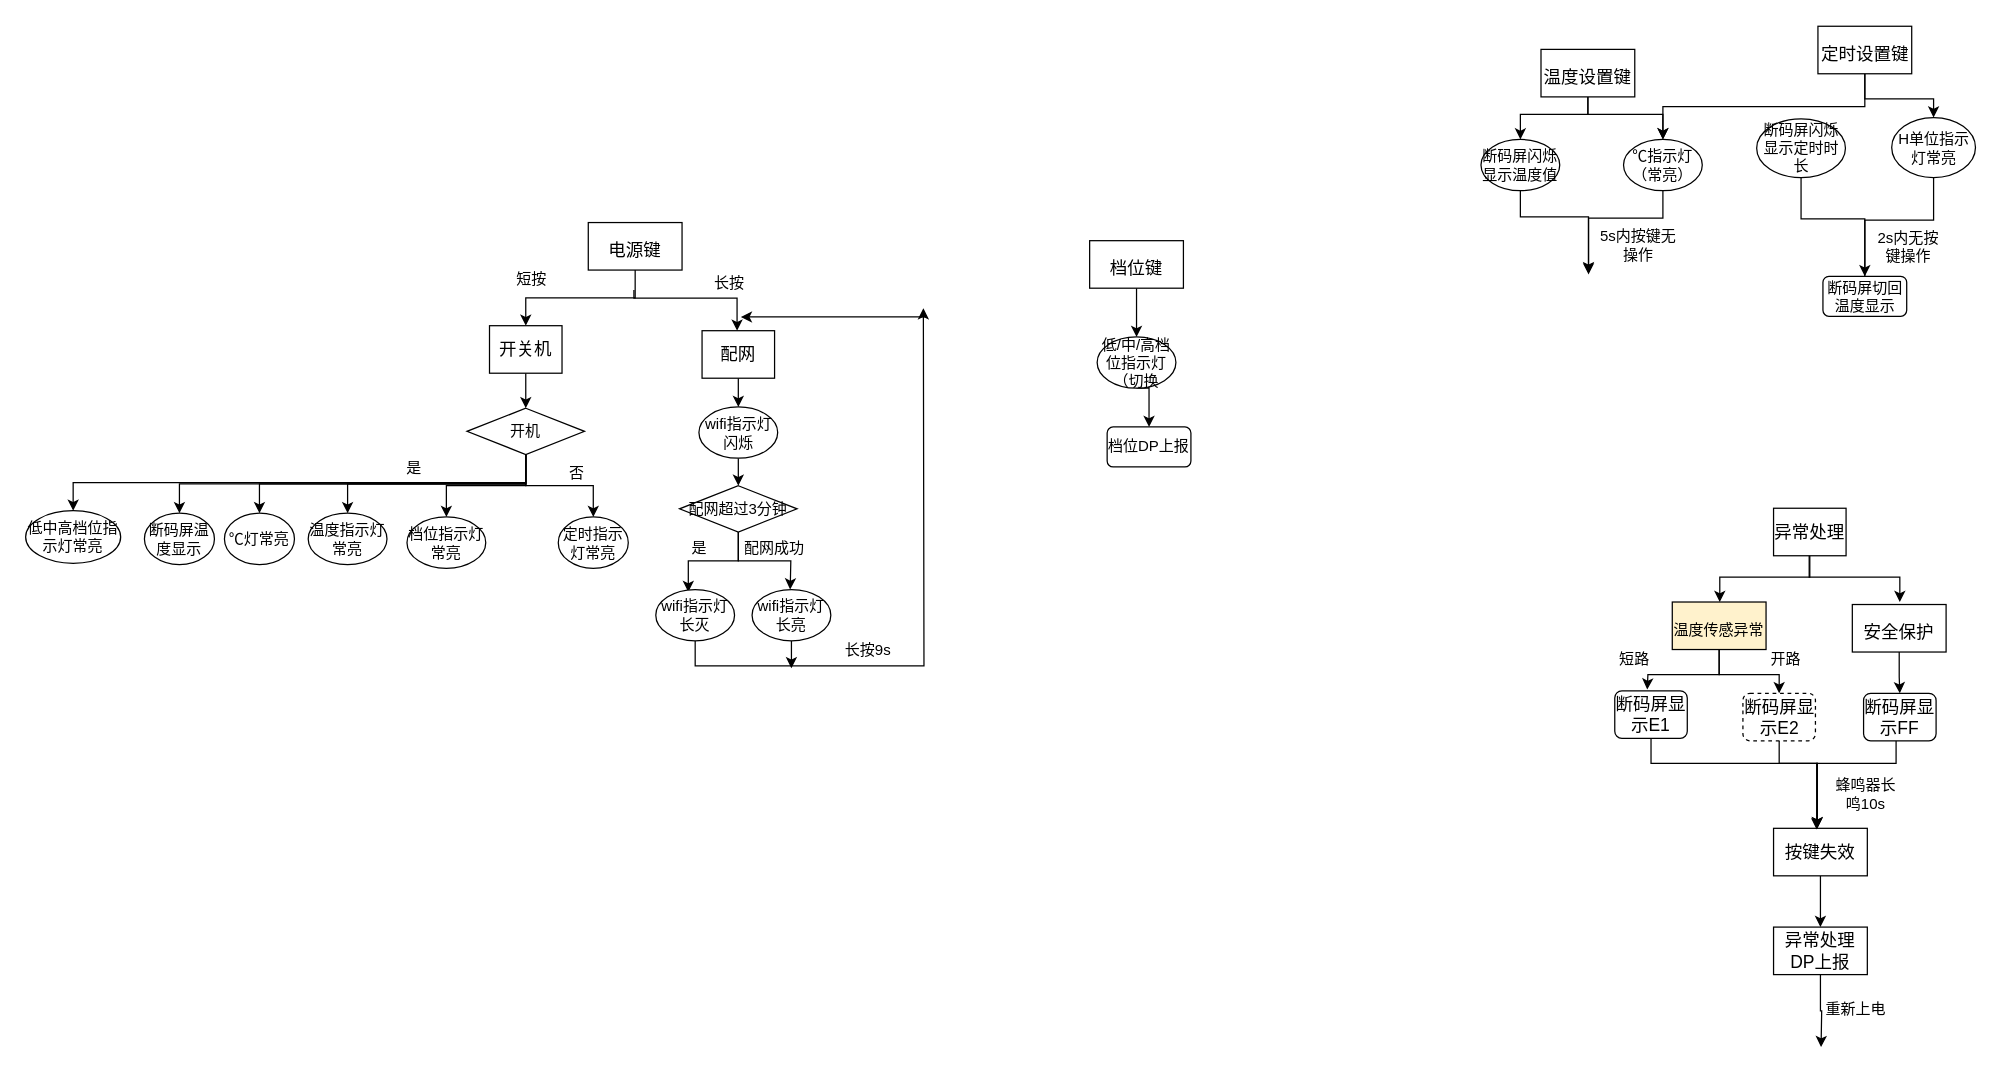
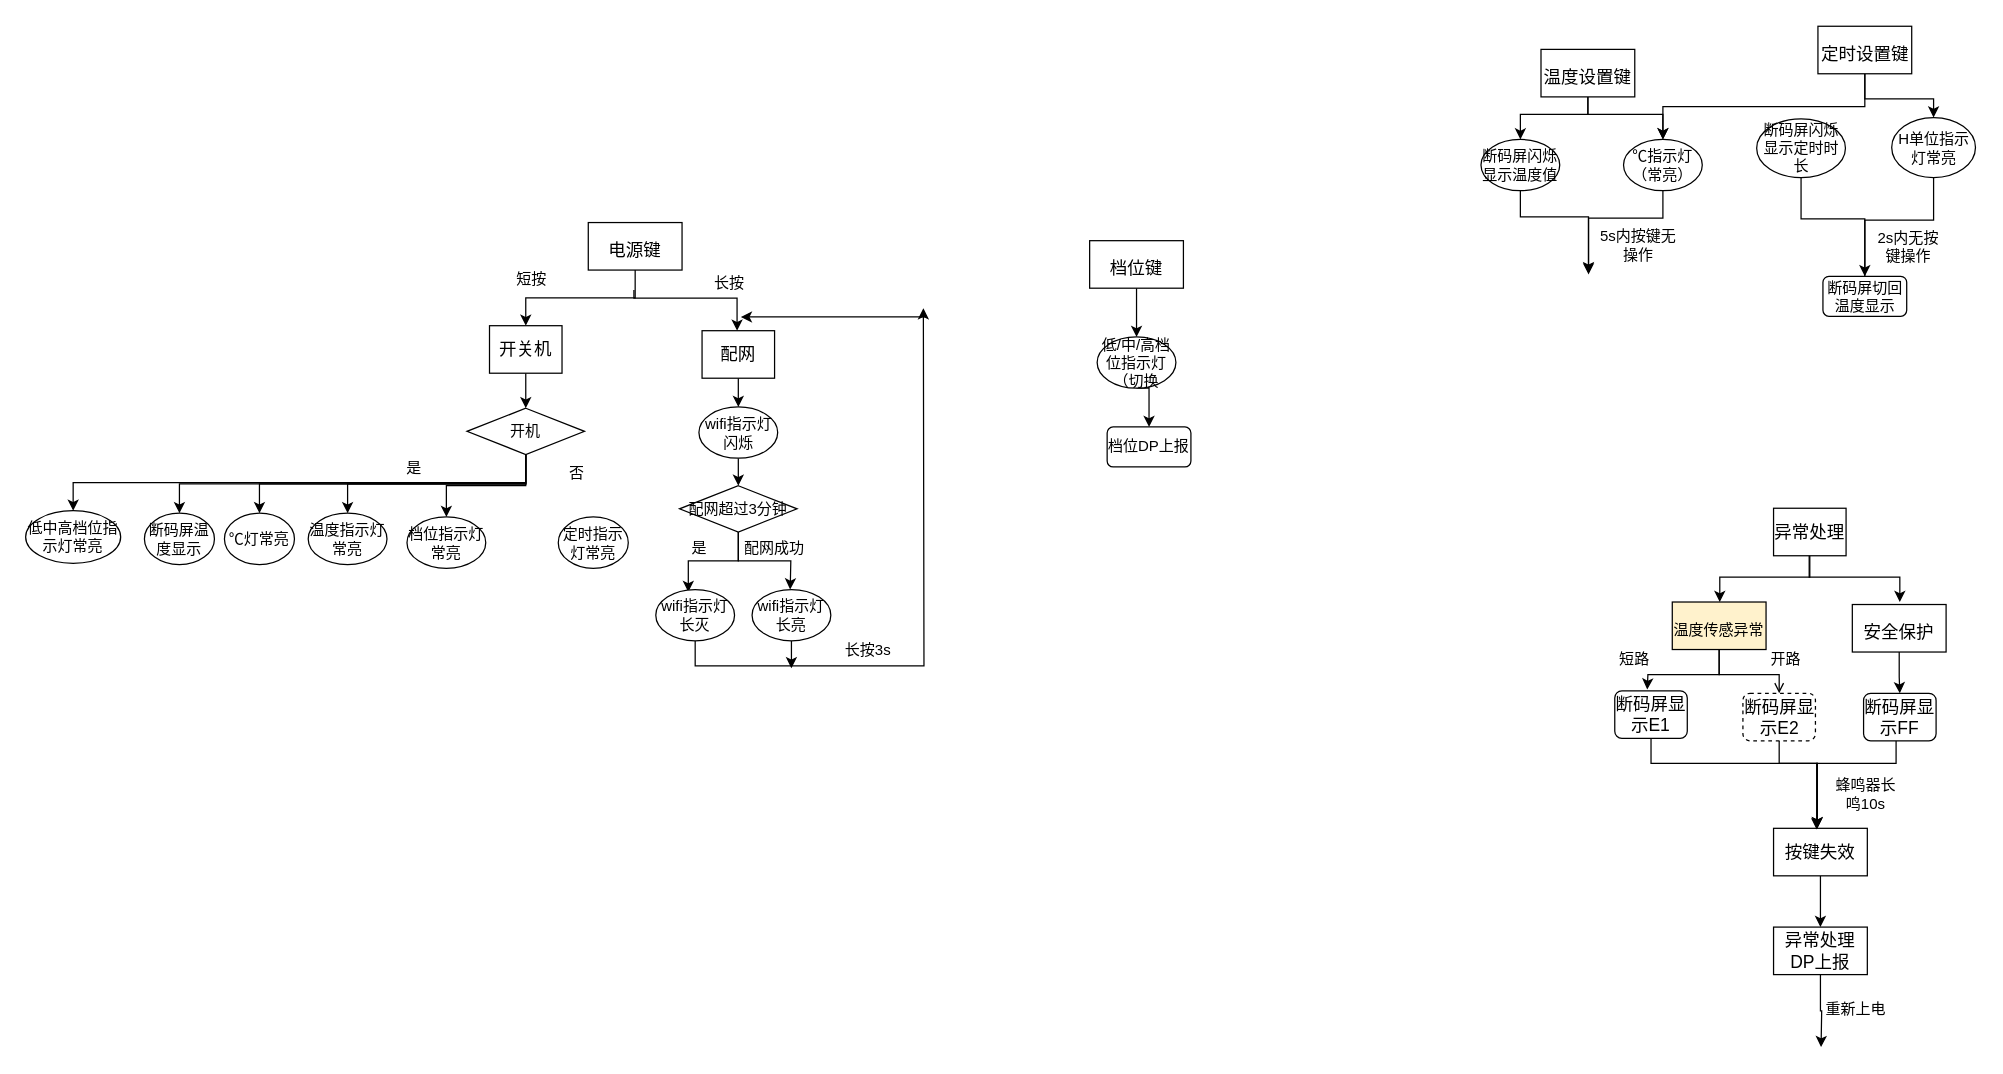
edge "开机" -> "定时指示灯常亮": removed
node "长按9s": label "长按9s" -> "长按3s"
edge "温度传感异常" -> "断码屏显示E2": arrowhead classic -> open
